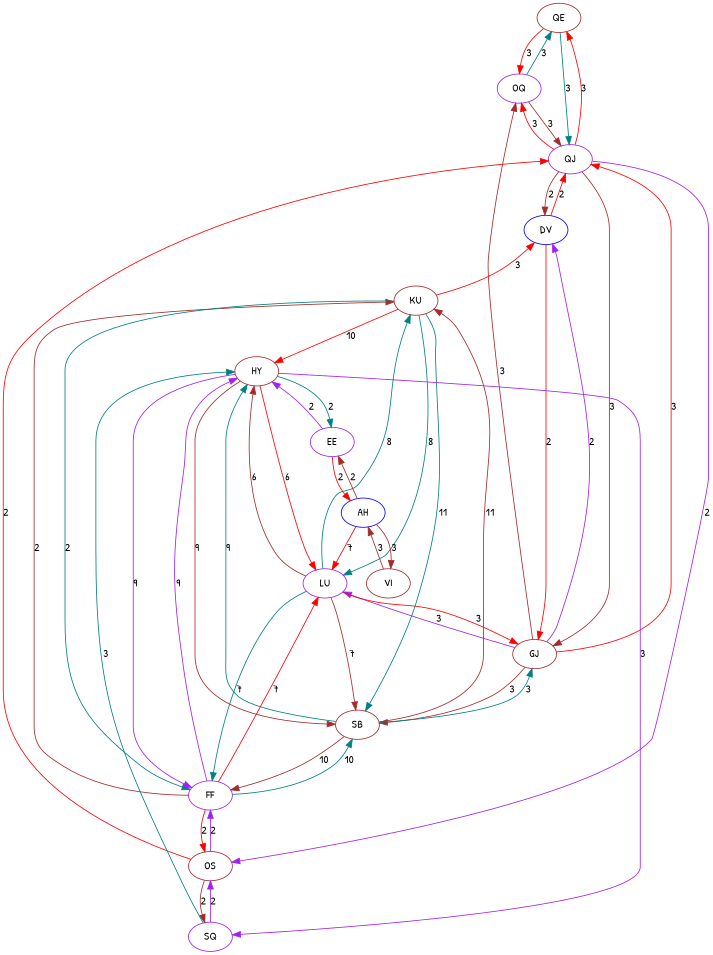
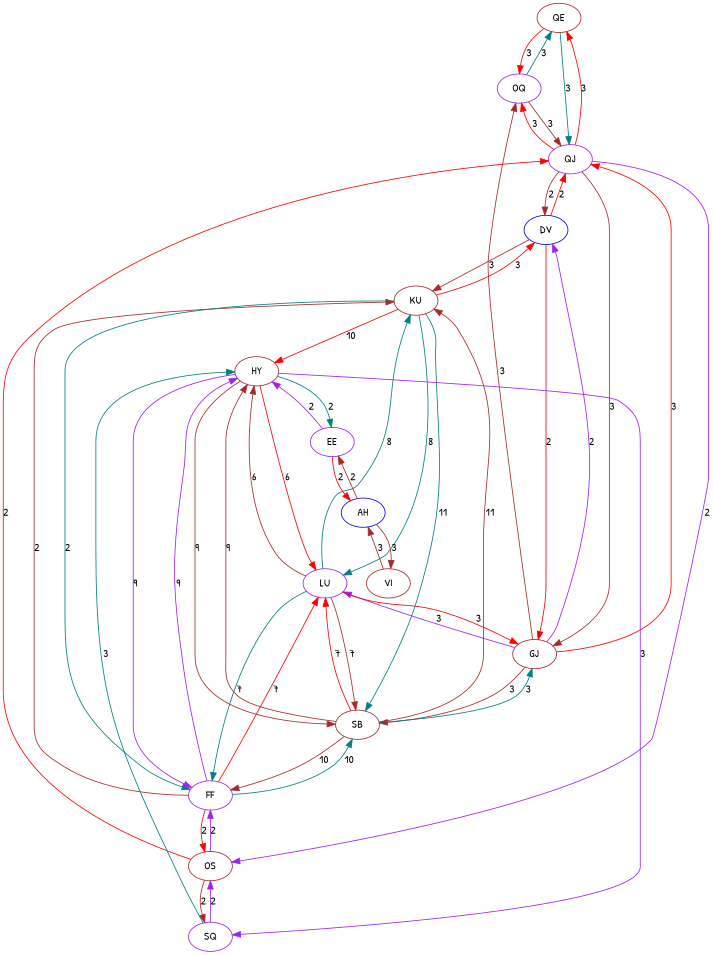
edge "DV" -> "KU": added, label "3"
edge "AH" -> "LU": now "SB" -> "LU"
edge "SB" -> "HY": color teal -> brown
